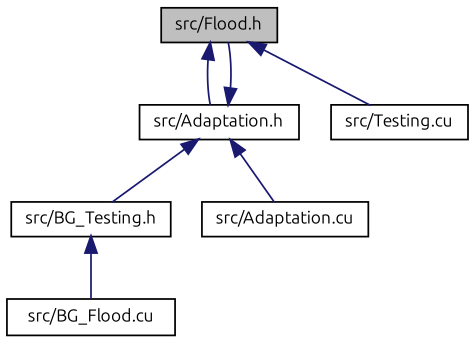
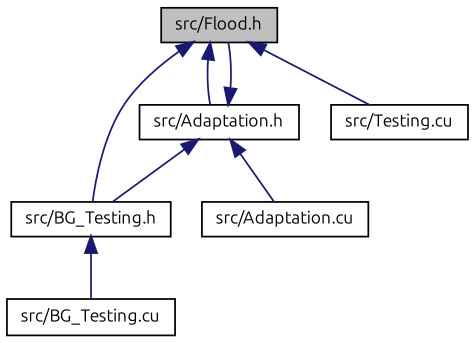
edge "src/BG_Testing.h" -> "src/Flood.h": added
node "src/BG_Flood.cu": label "src/BG_Flood.cu" -> "src/BG_Testing.cu"
